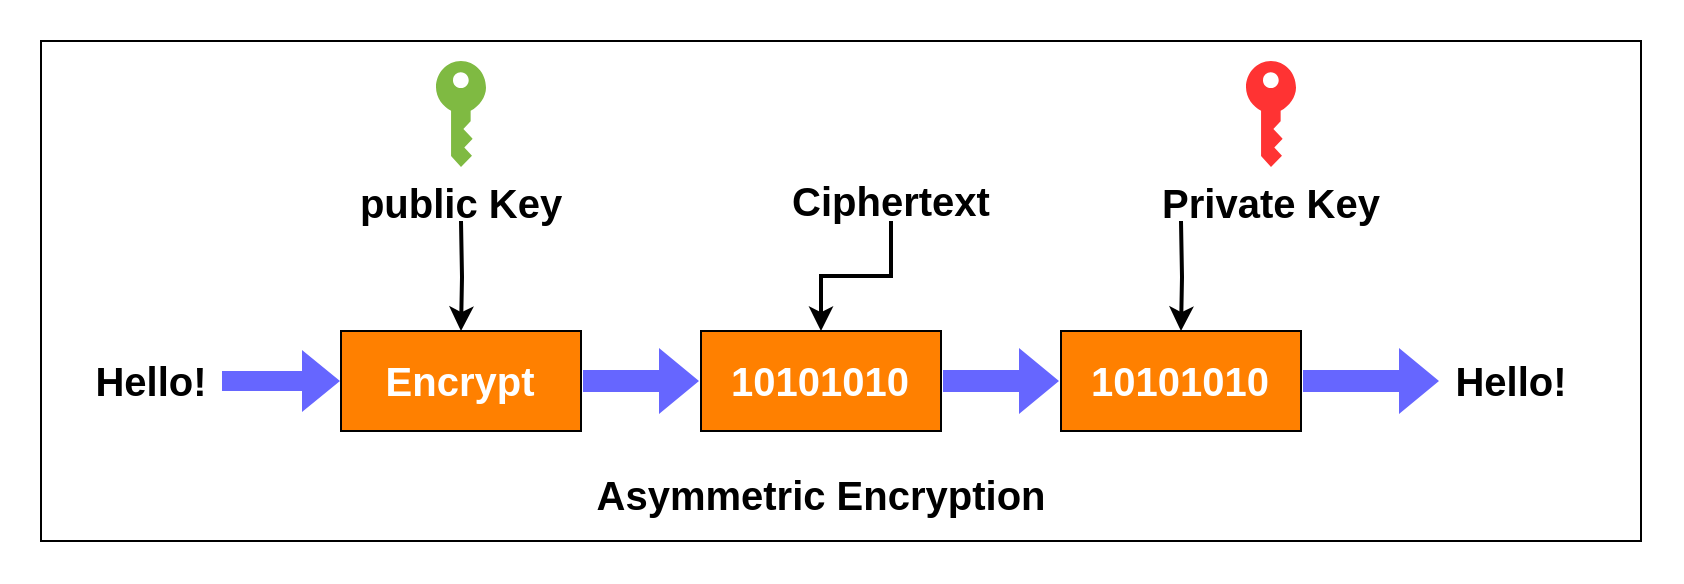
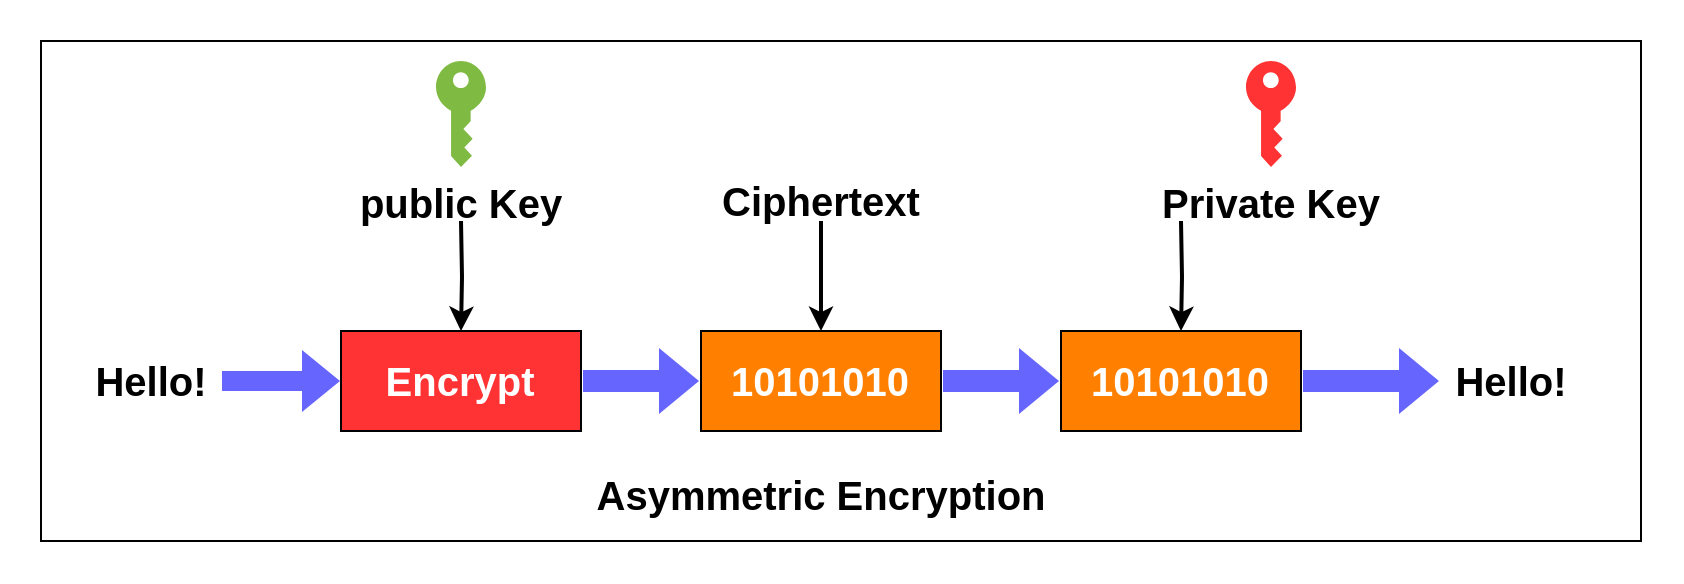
node "Ciphertext": moved (891, 201) -> (821, 201)
node "Encrypt": fillcolor #ff8000 -> #ff3333
